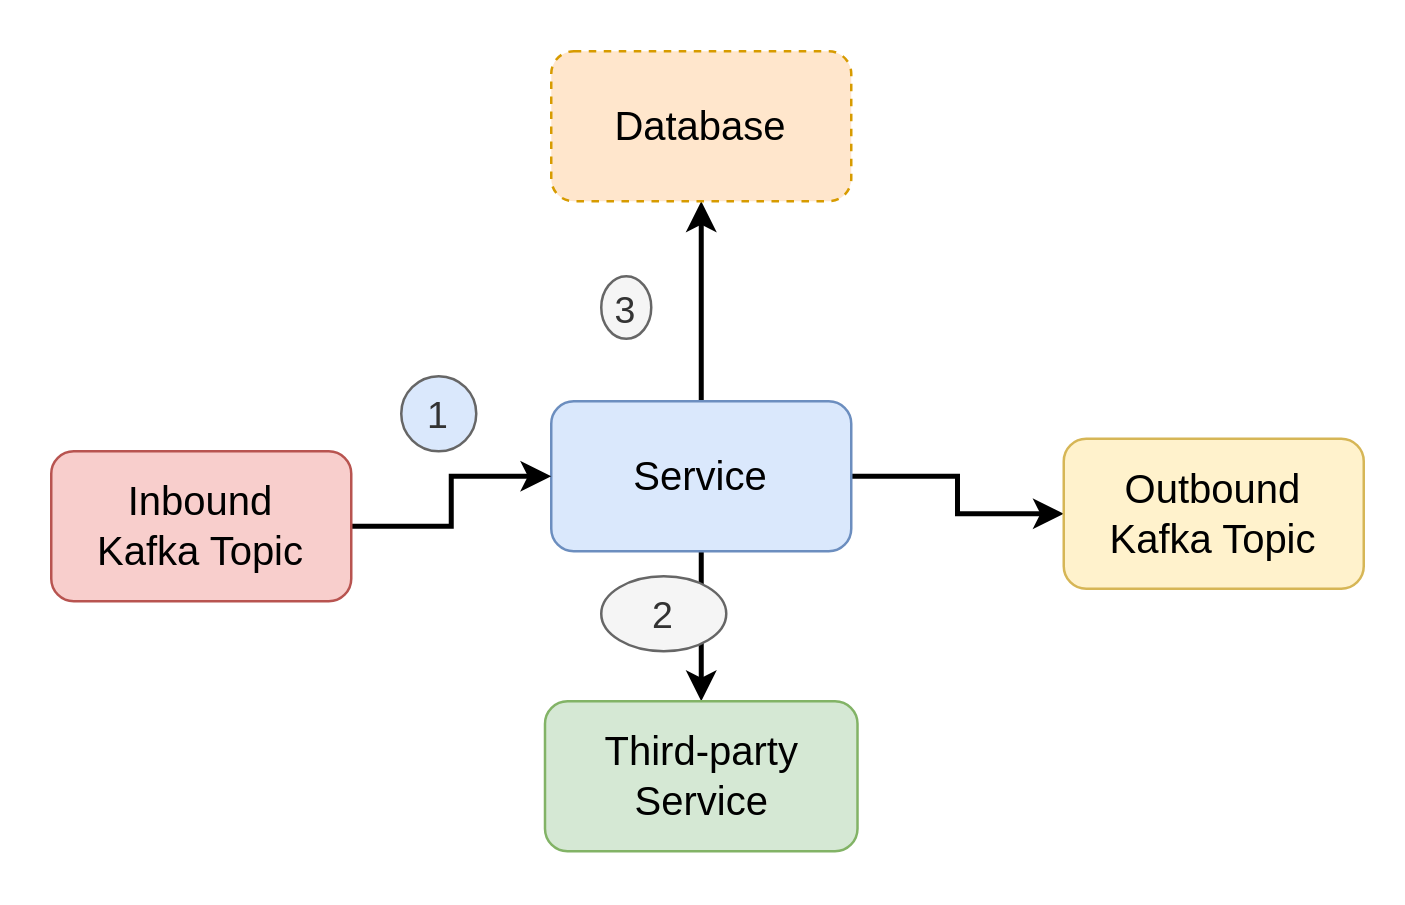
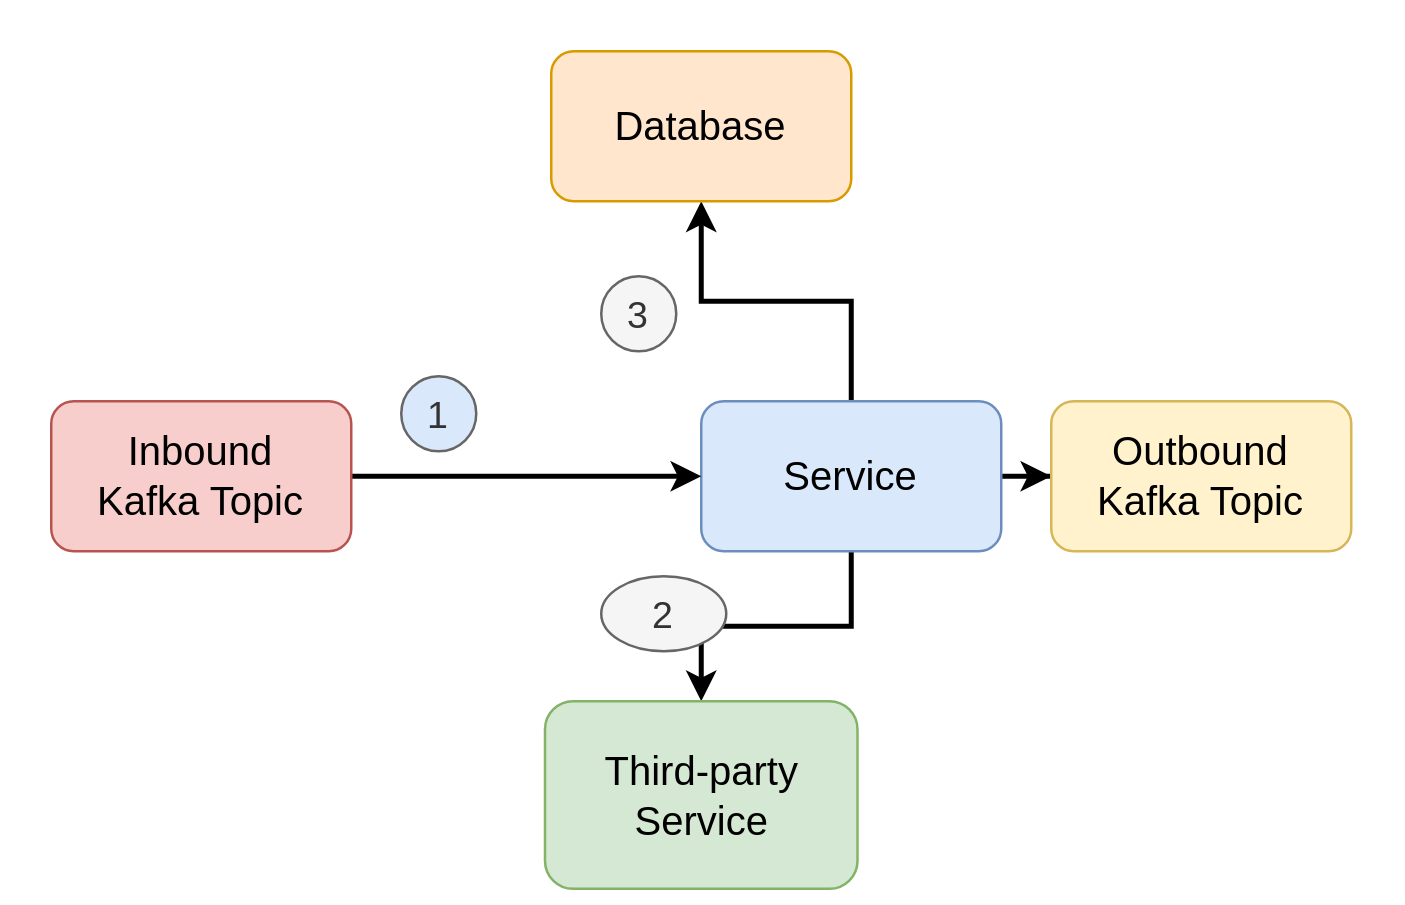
node "Database": style dashed -> solid
node "3": size 50x63 -> 75x75
node "Service": moved (701, 476) -> (851, 476)
node "Outbound Kafka Topic": moved (1214, 514) -> (1201, 476)
node "Inbound Kafka Topic": moved (201, 526) -> (201, 476)
node "Third-party Service": size 313x150 -> 313x188
